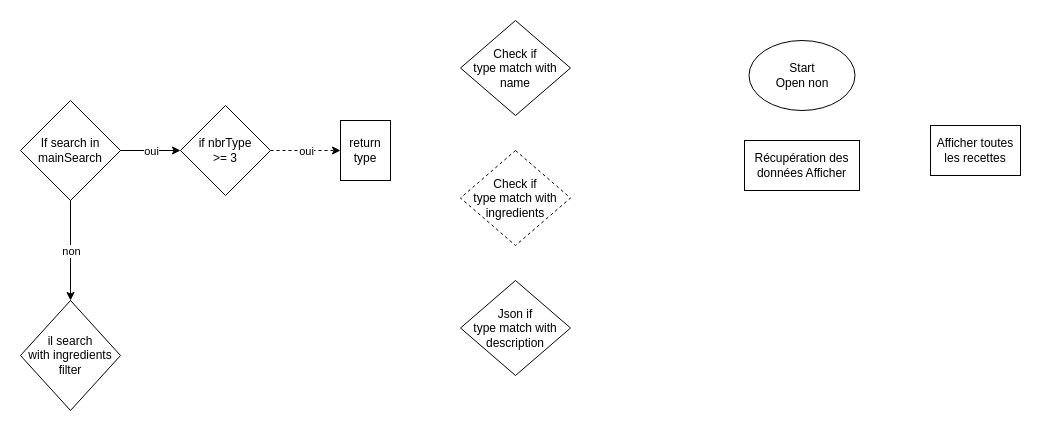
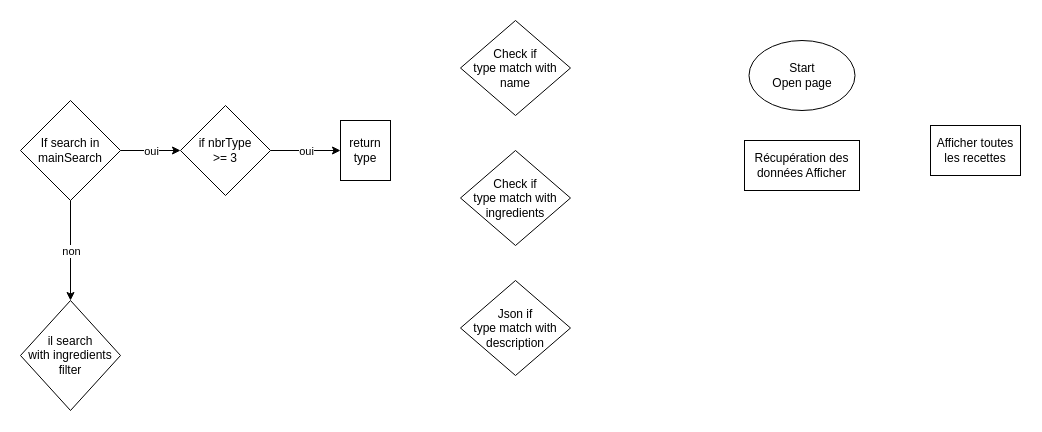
node "Start Open non": label "Start Open non" -> "Start Open page"
edge "if nbrType >= 3" -> "return type": style dashed -> solid
node "Check if type match with ingredients": style dashed -> solid
